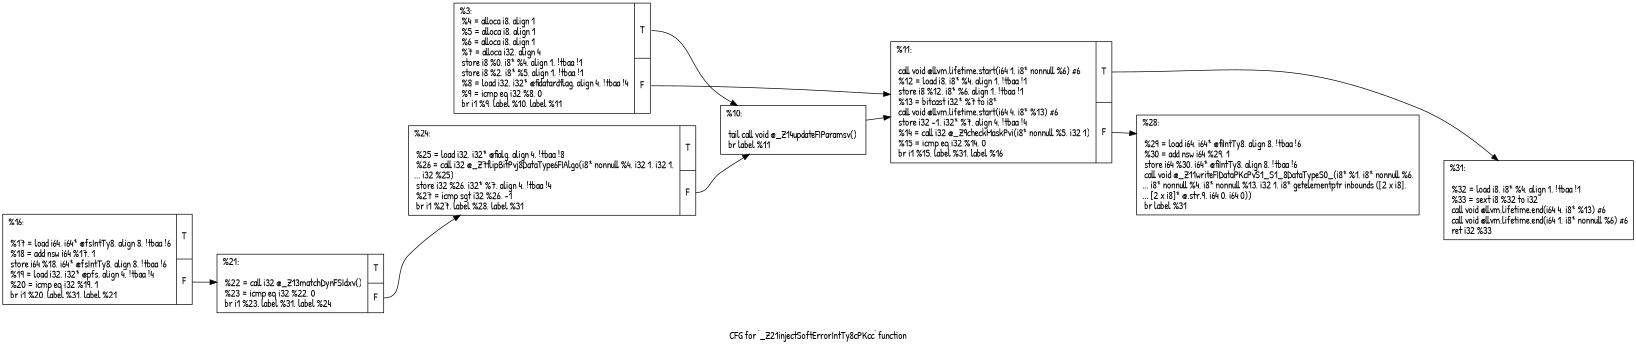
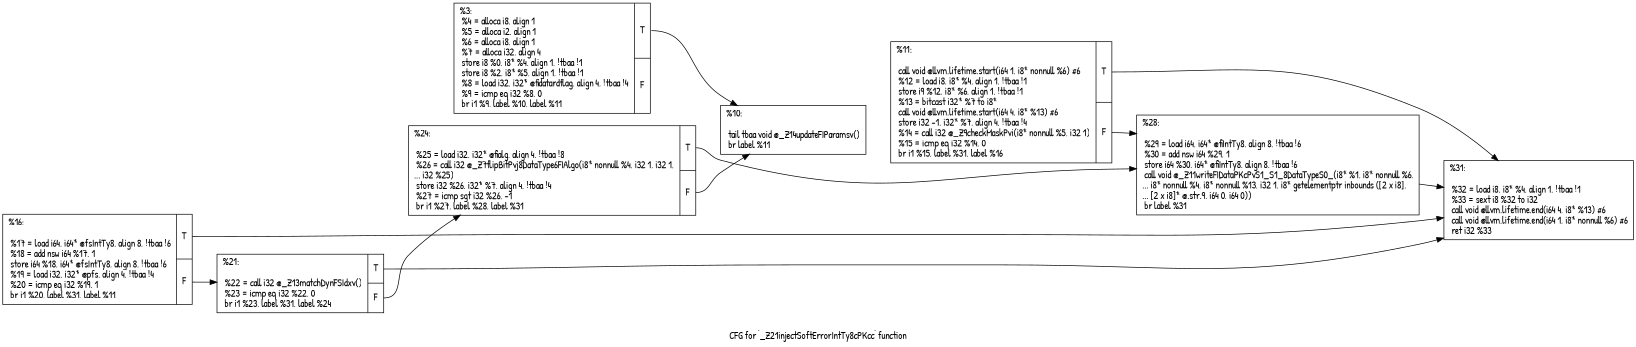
node "%3:": text "%5 = alloca i8, align 1" -> "%5 = alloca i2, align 1"
edge "%3:" -> "%11:": removed
node "%11:": text "store i8 %12, i8* %6, align 1, !tbaa !1" -> "store i9 %12, i8* %6, align 1, !tbaa !1"
edge "%10:" -> "%11:": removed
node "%10:": text "tail call void @_Z14updateFIParamsv()" -> "tail tbaa void @_Z14updateFIParamsv()"
edge "%24:" -> "%28:": added
edge "%28:" -> "%31:": added
edge "%16:" -> "%31:": added
edge "%21:" -> "%31:": added
node "%16:": text "br i1 %20, label %31, label %21" -> "br i1 %20, label %31, label %11"
